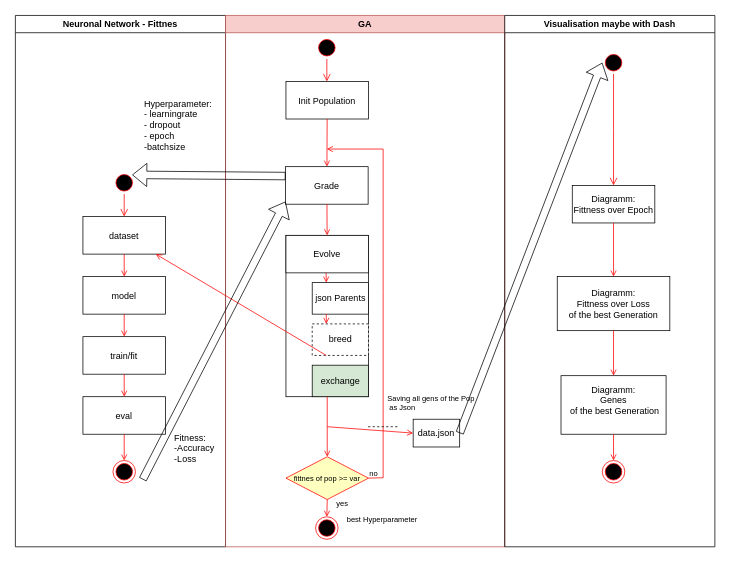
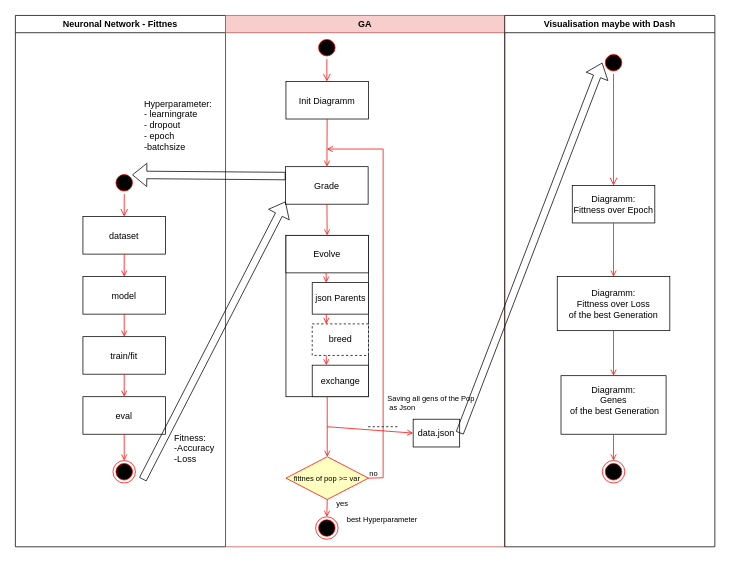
node "Init Population": label "Init Population" -> "Init Diagramm"
edge "breed" -> "dataset": now "breed" -> "exchange"
node "exchange": fillcolor #d5e8d4 -> #ffffff
